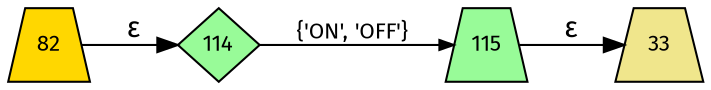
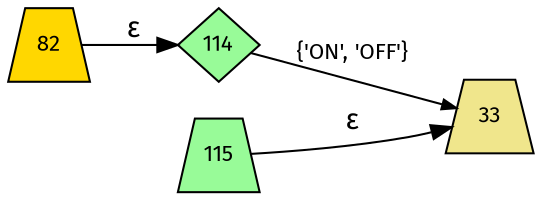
edge "114" -> "115": now "114" -> "33"
